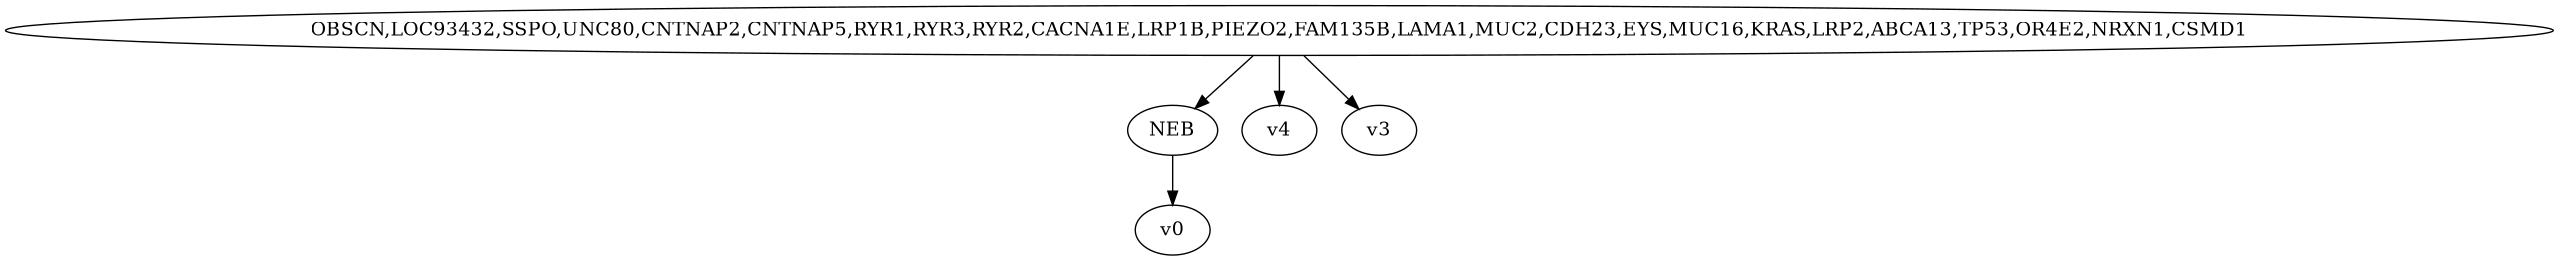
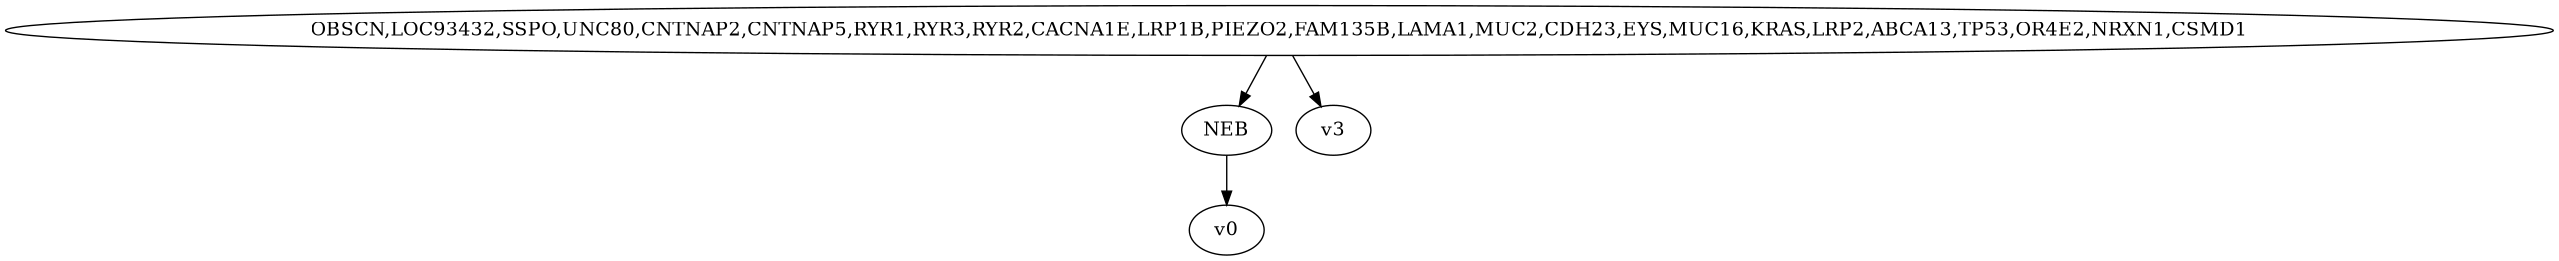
node "v4": removed
